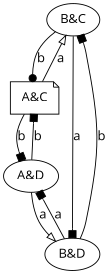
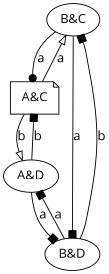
edge "B&C" -> "A&C": label "b" -> "a"
edge "A&C" -> "A&D": arrowhead box -> onormal
edge "A&D" -> "B&D": arrowhead onormal -> box
